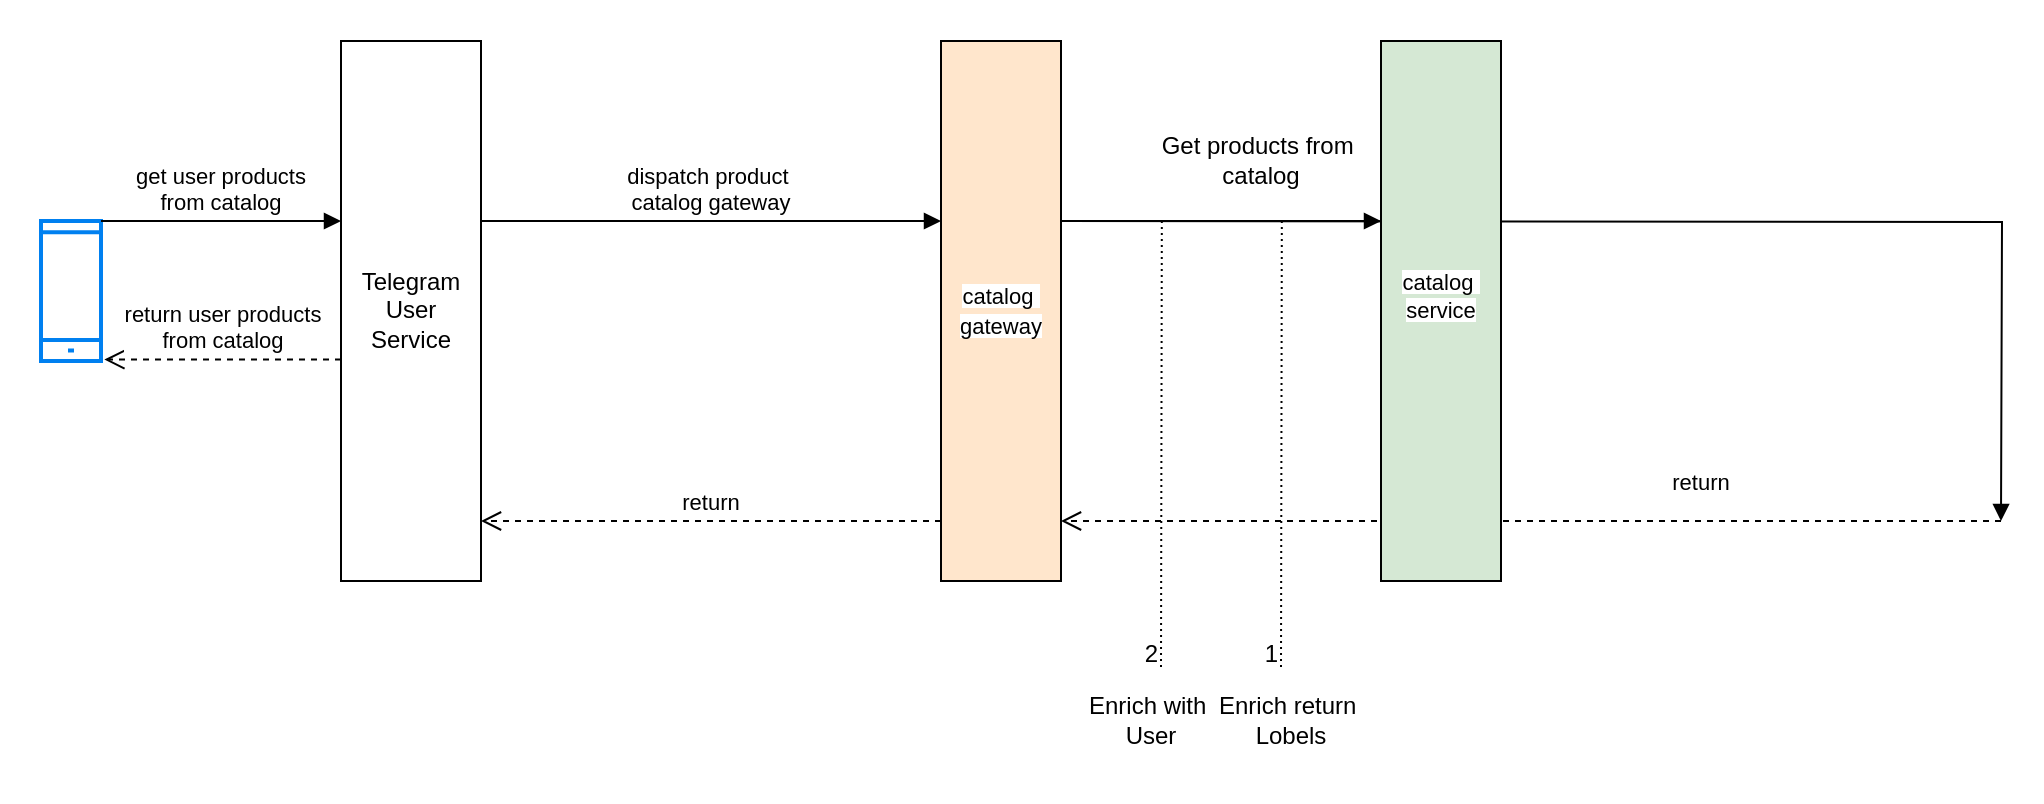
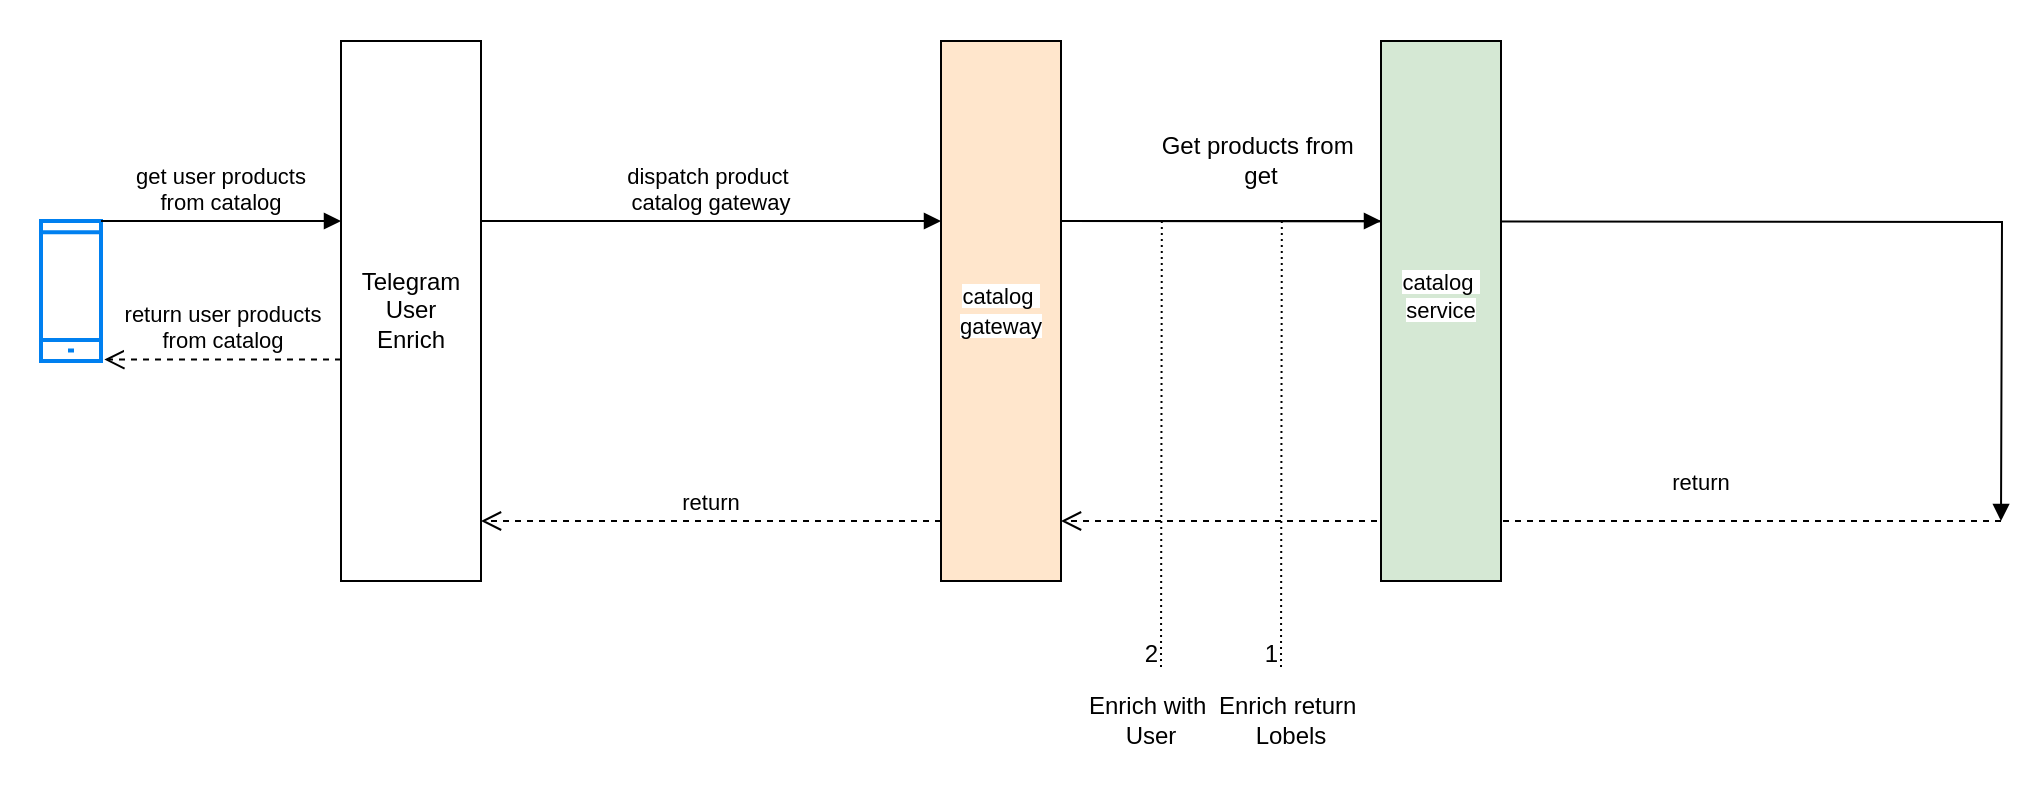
node "Get products from catalog": label "Get products from catalog" -> "Get products from get"
node "Telegram User Service": label "Telegram User Service" -> "Telegram User Enrich"
